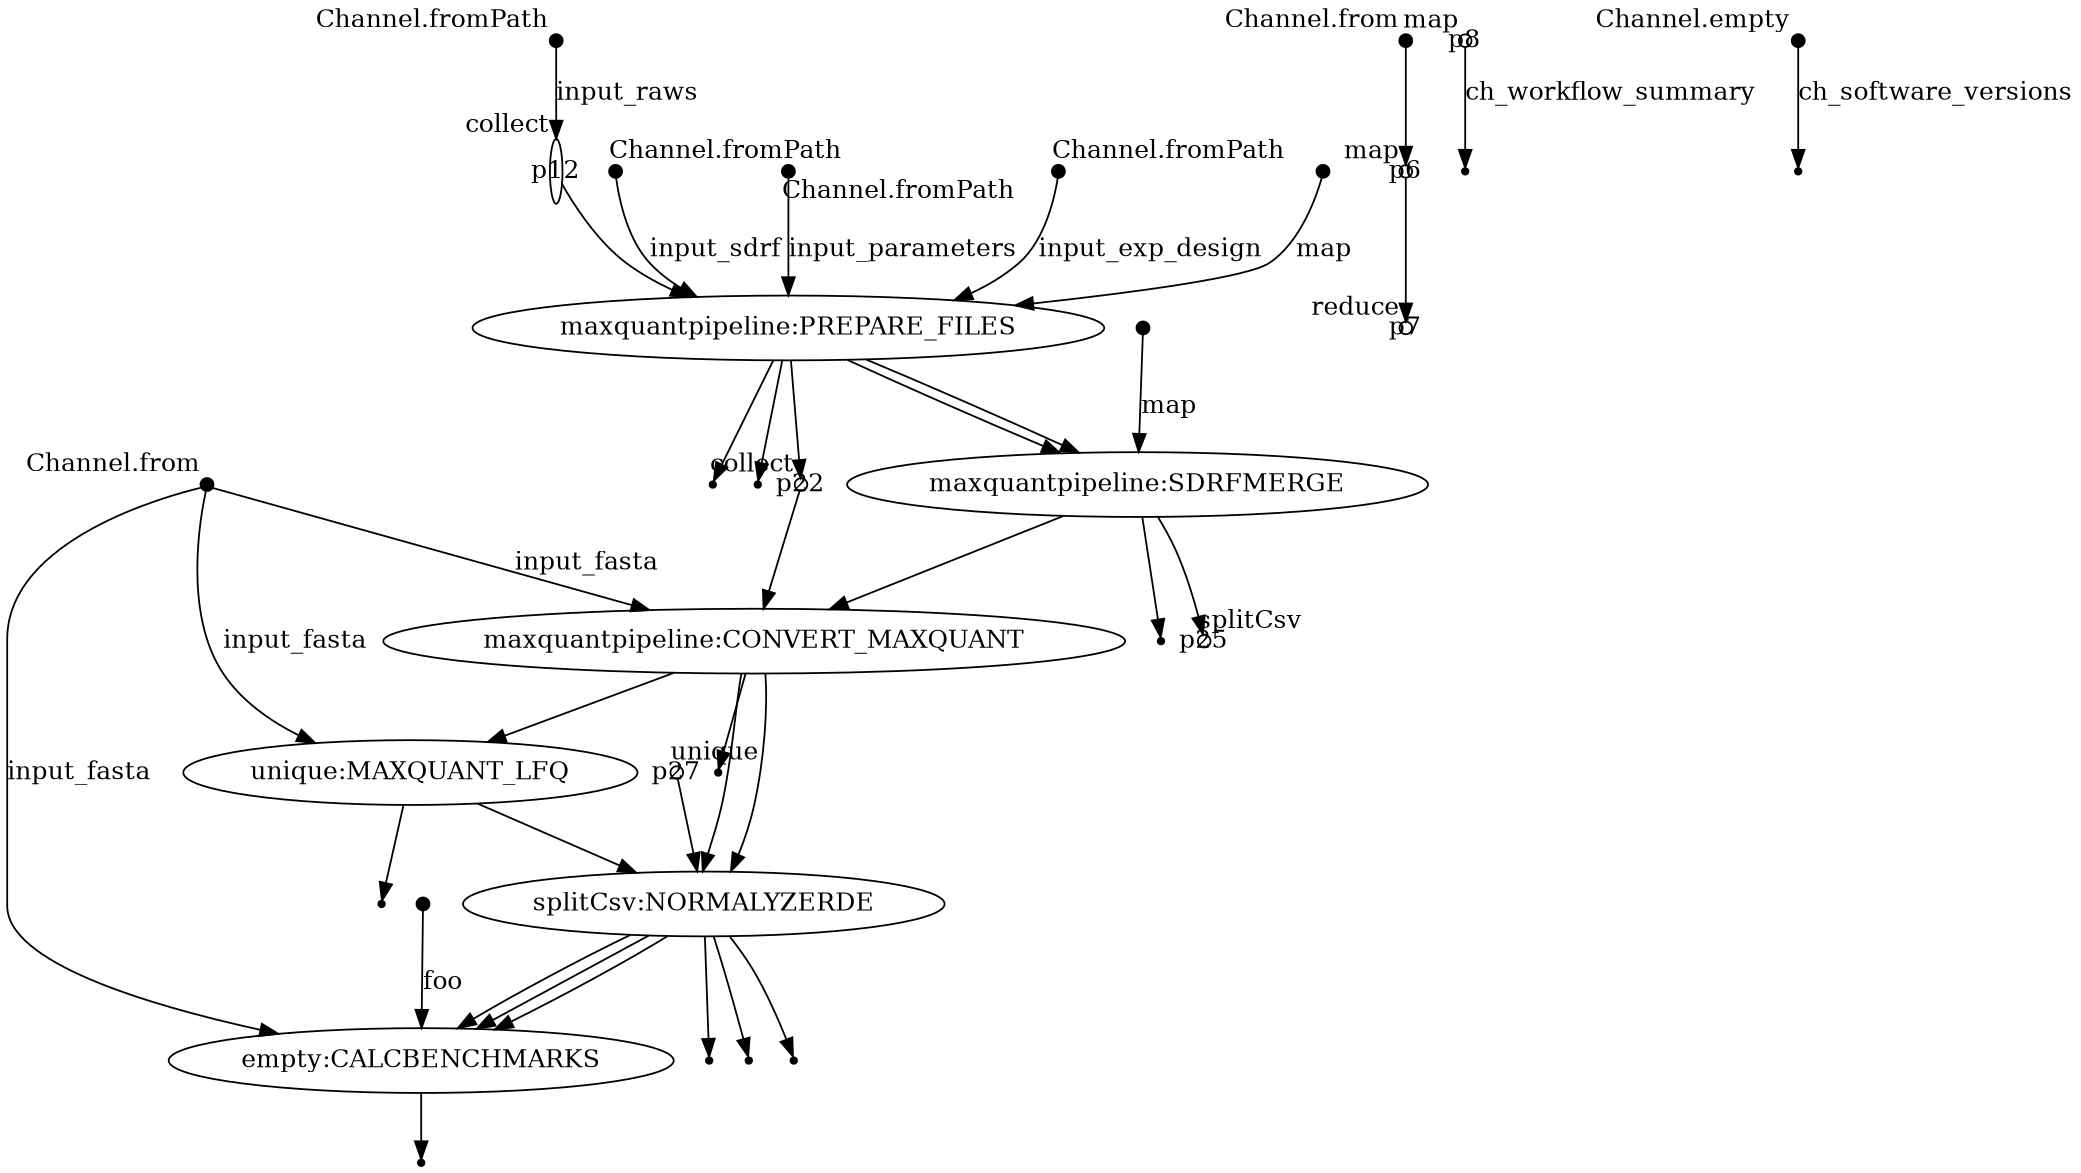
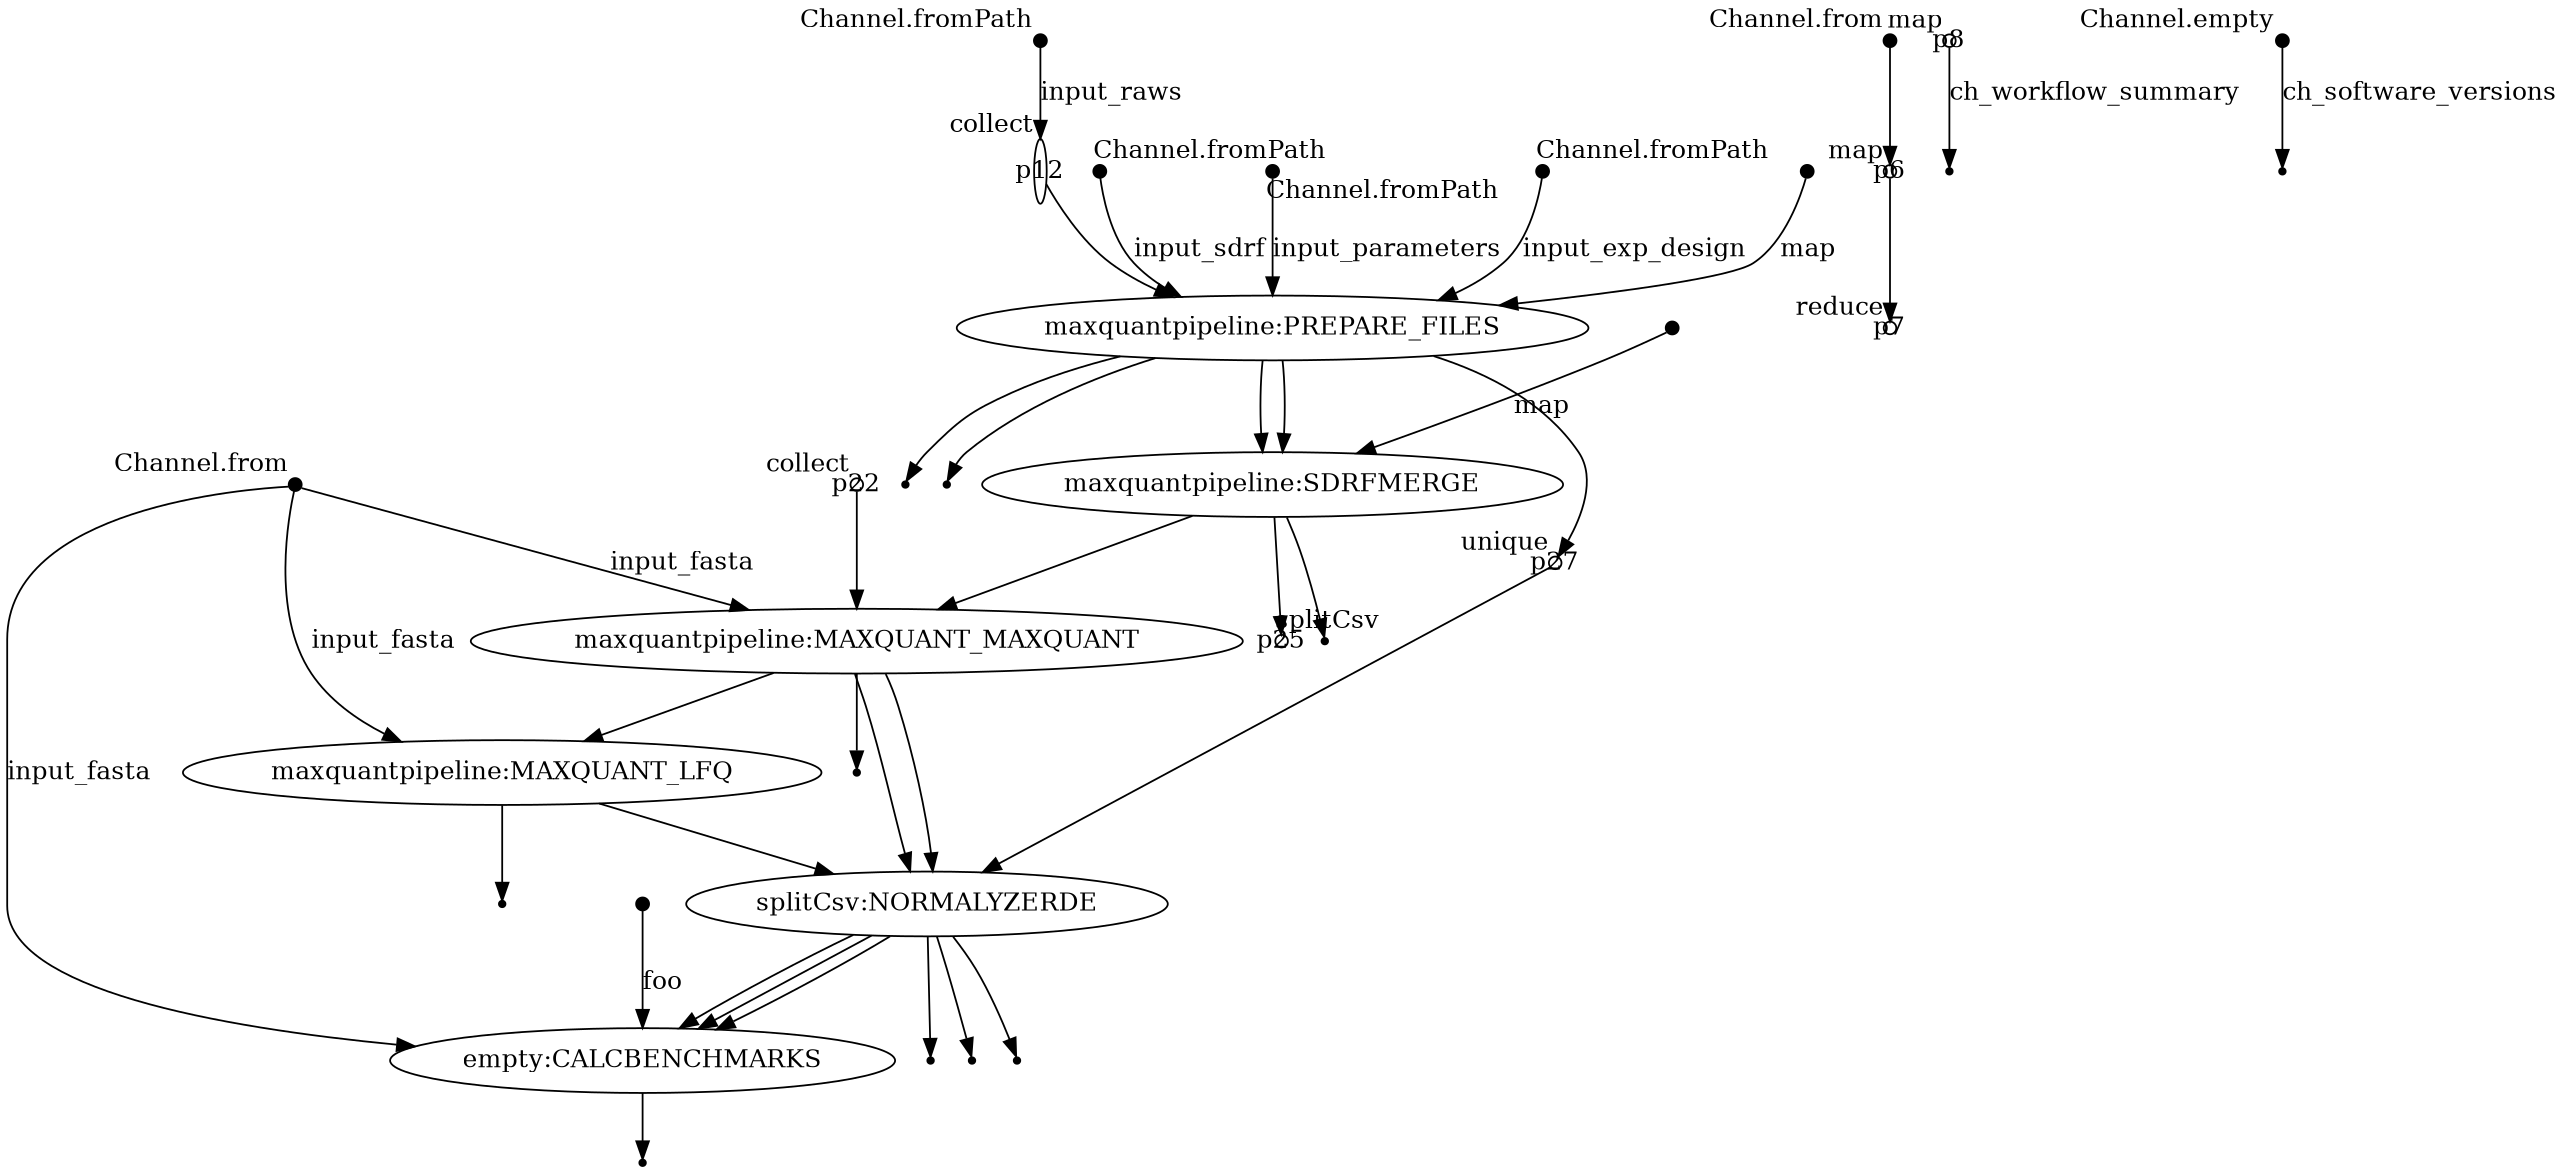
edge "maxquantpipeline:PREPARE_FILES" -> "p22 collect": now "maxquantpipeline:PREPARE_FILES" -> "p27 unique"
node "maxquantpipeline:CONVERT_MAXQUANT": label "maxquantpipeline:CONVERT_MAXQUANT" -> "maxquantpipeline:MAXQUANT_MAXQUANT"
node "unique:MAXQUANT_LFQ": label "unique:MAXQUANT_LFQ" -> "maxquantpipeline:MAXQUANT_LFQ"
